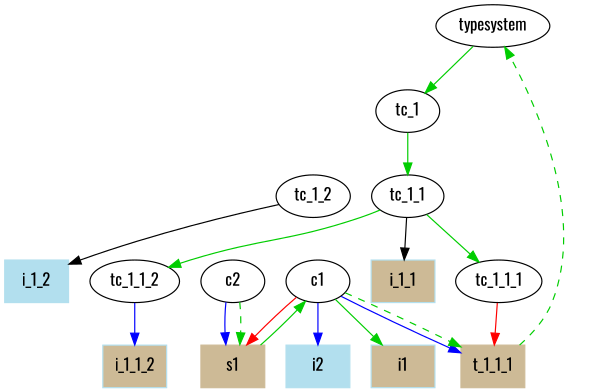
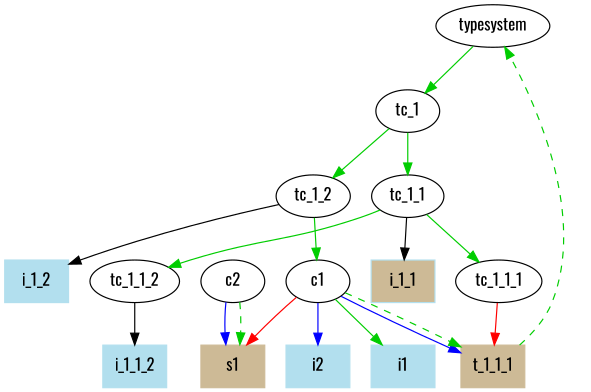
edge "tc_1" -> "tc_1_2": added
edge "tc_1_1_2" -> "i_1_1_2": color blue -> black
edge "s1" -> "c1": now "tc_1_2" -> "c1"
node "i_1_1_2": fillcolor wheat3 -> lightblue2
node "i1": fillcolor wheat3 -> lightblue2
